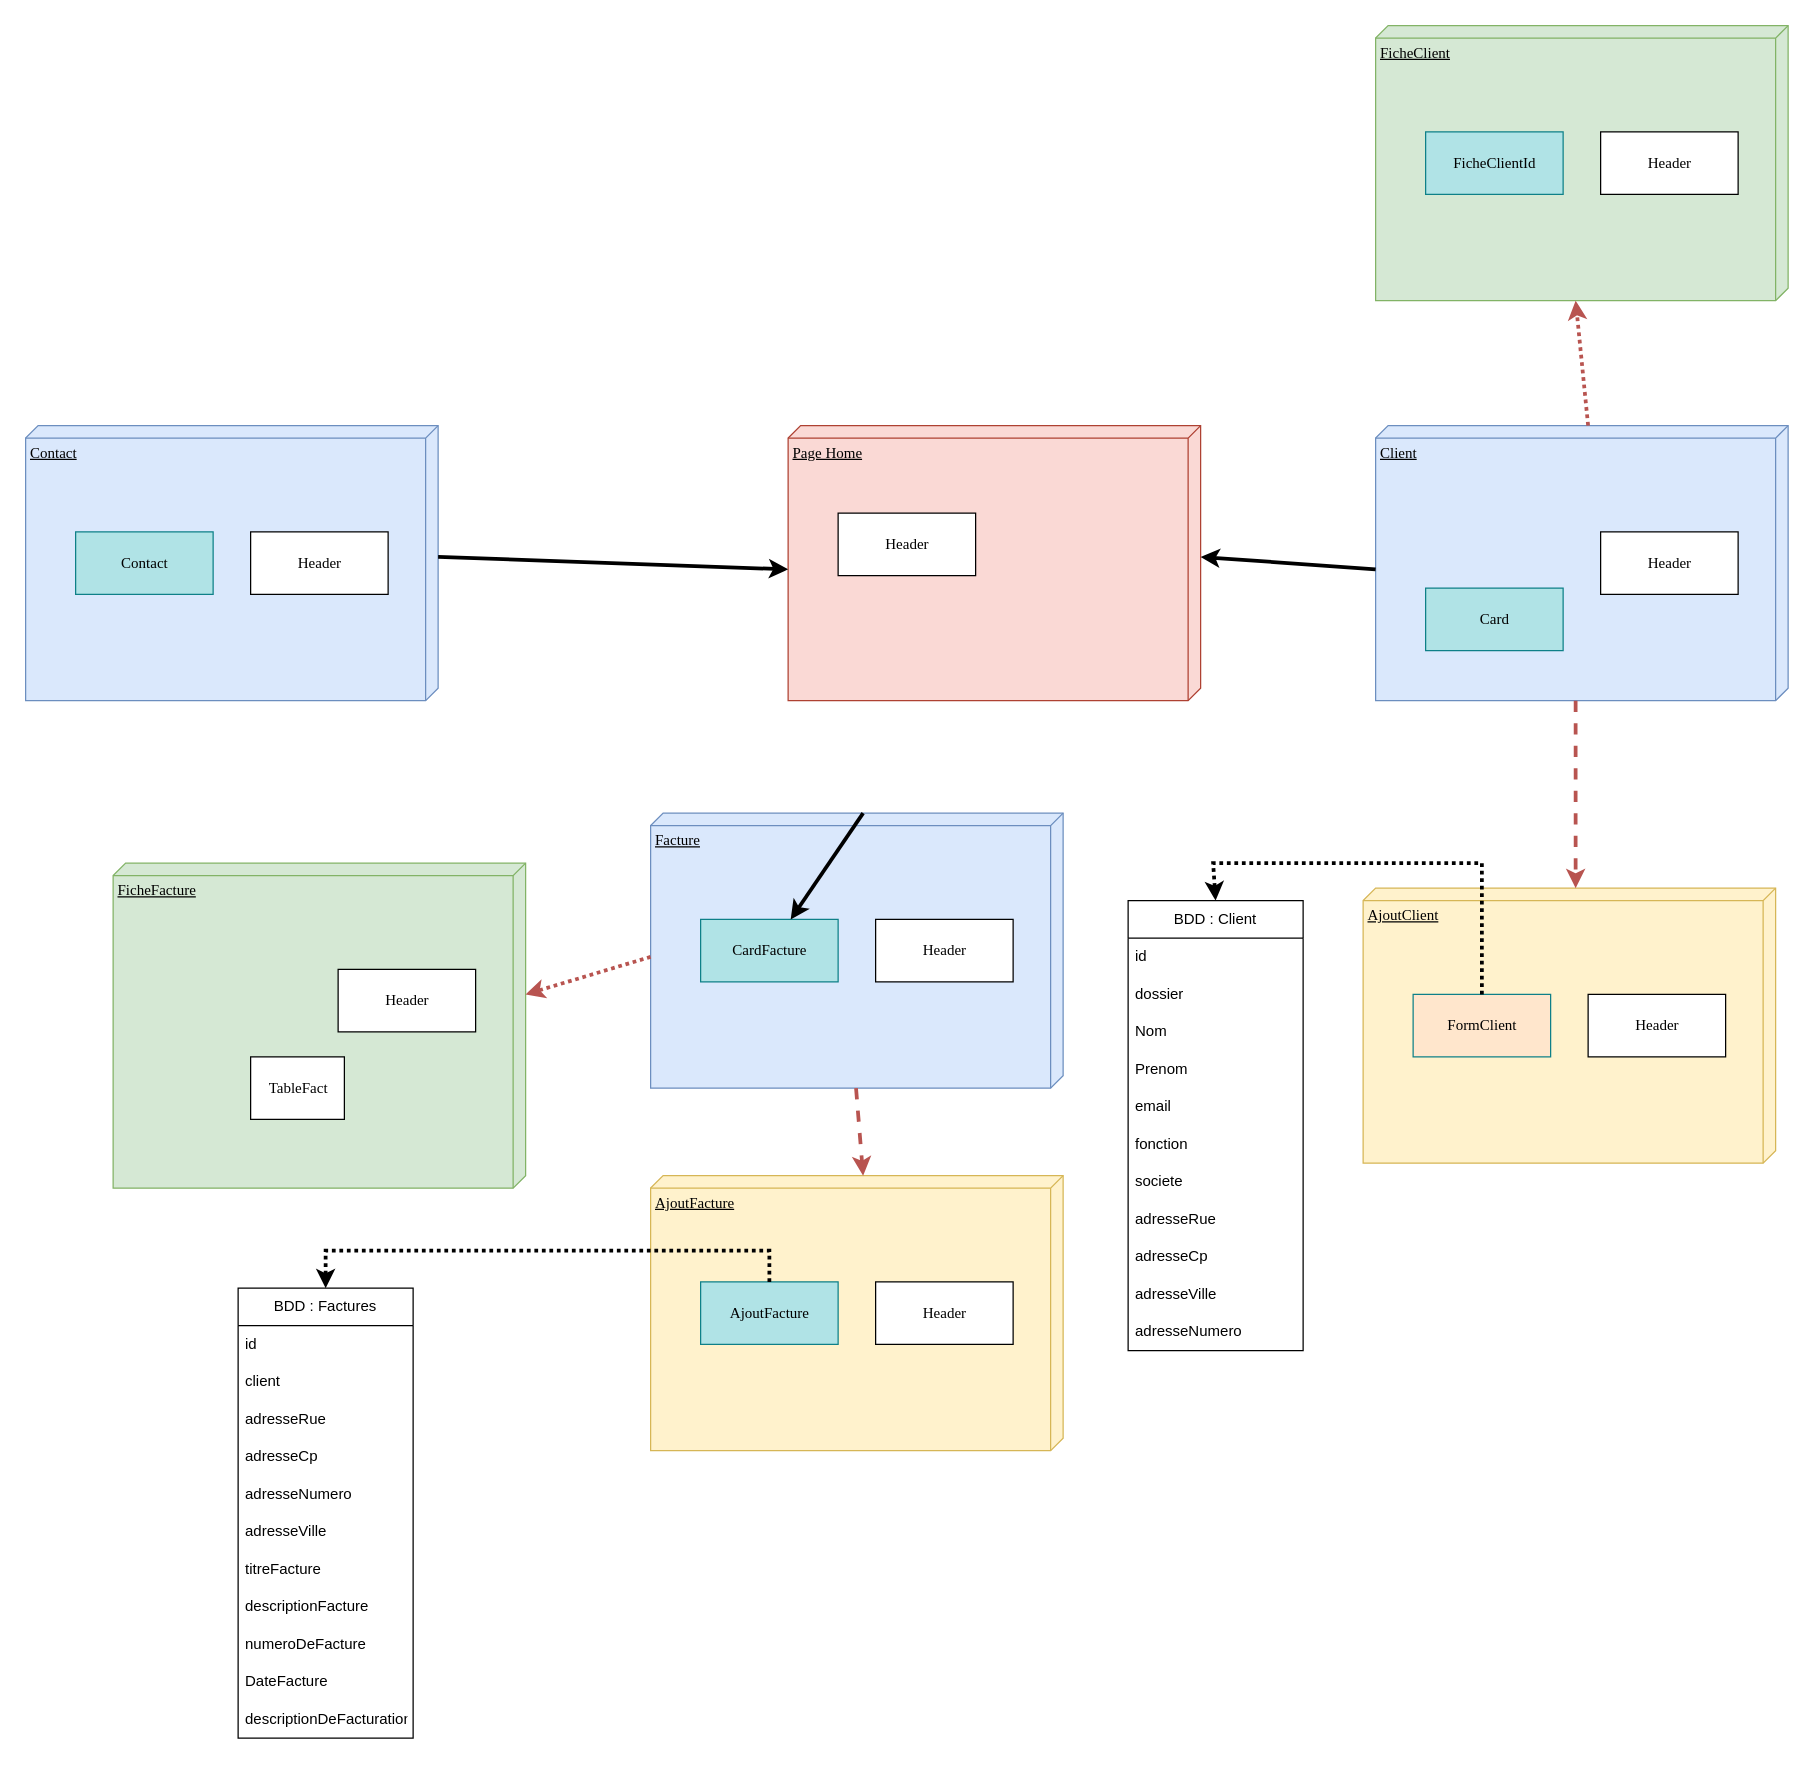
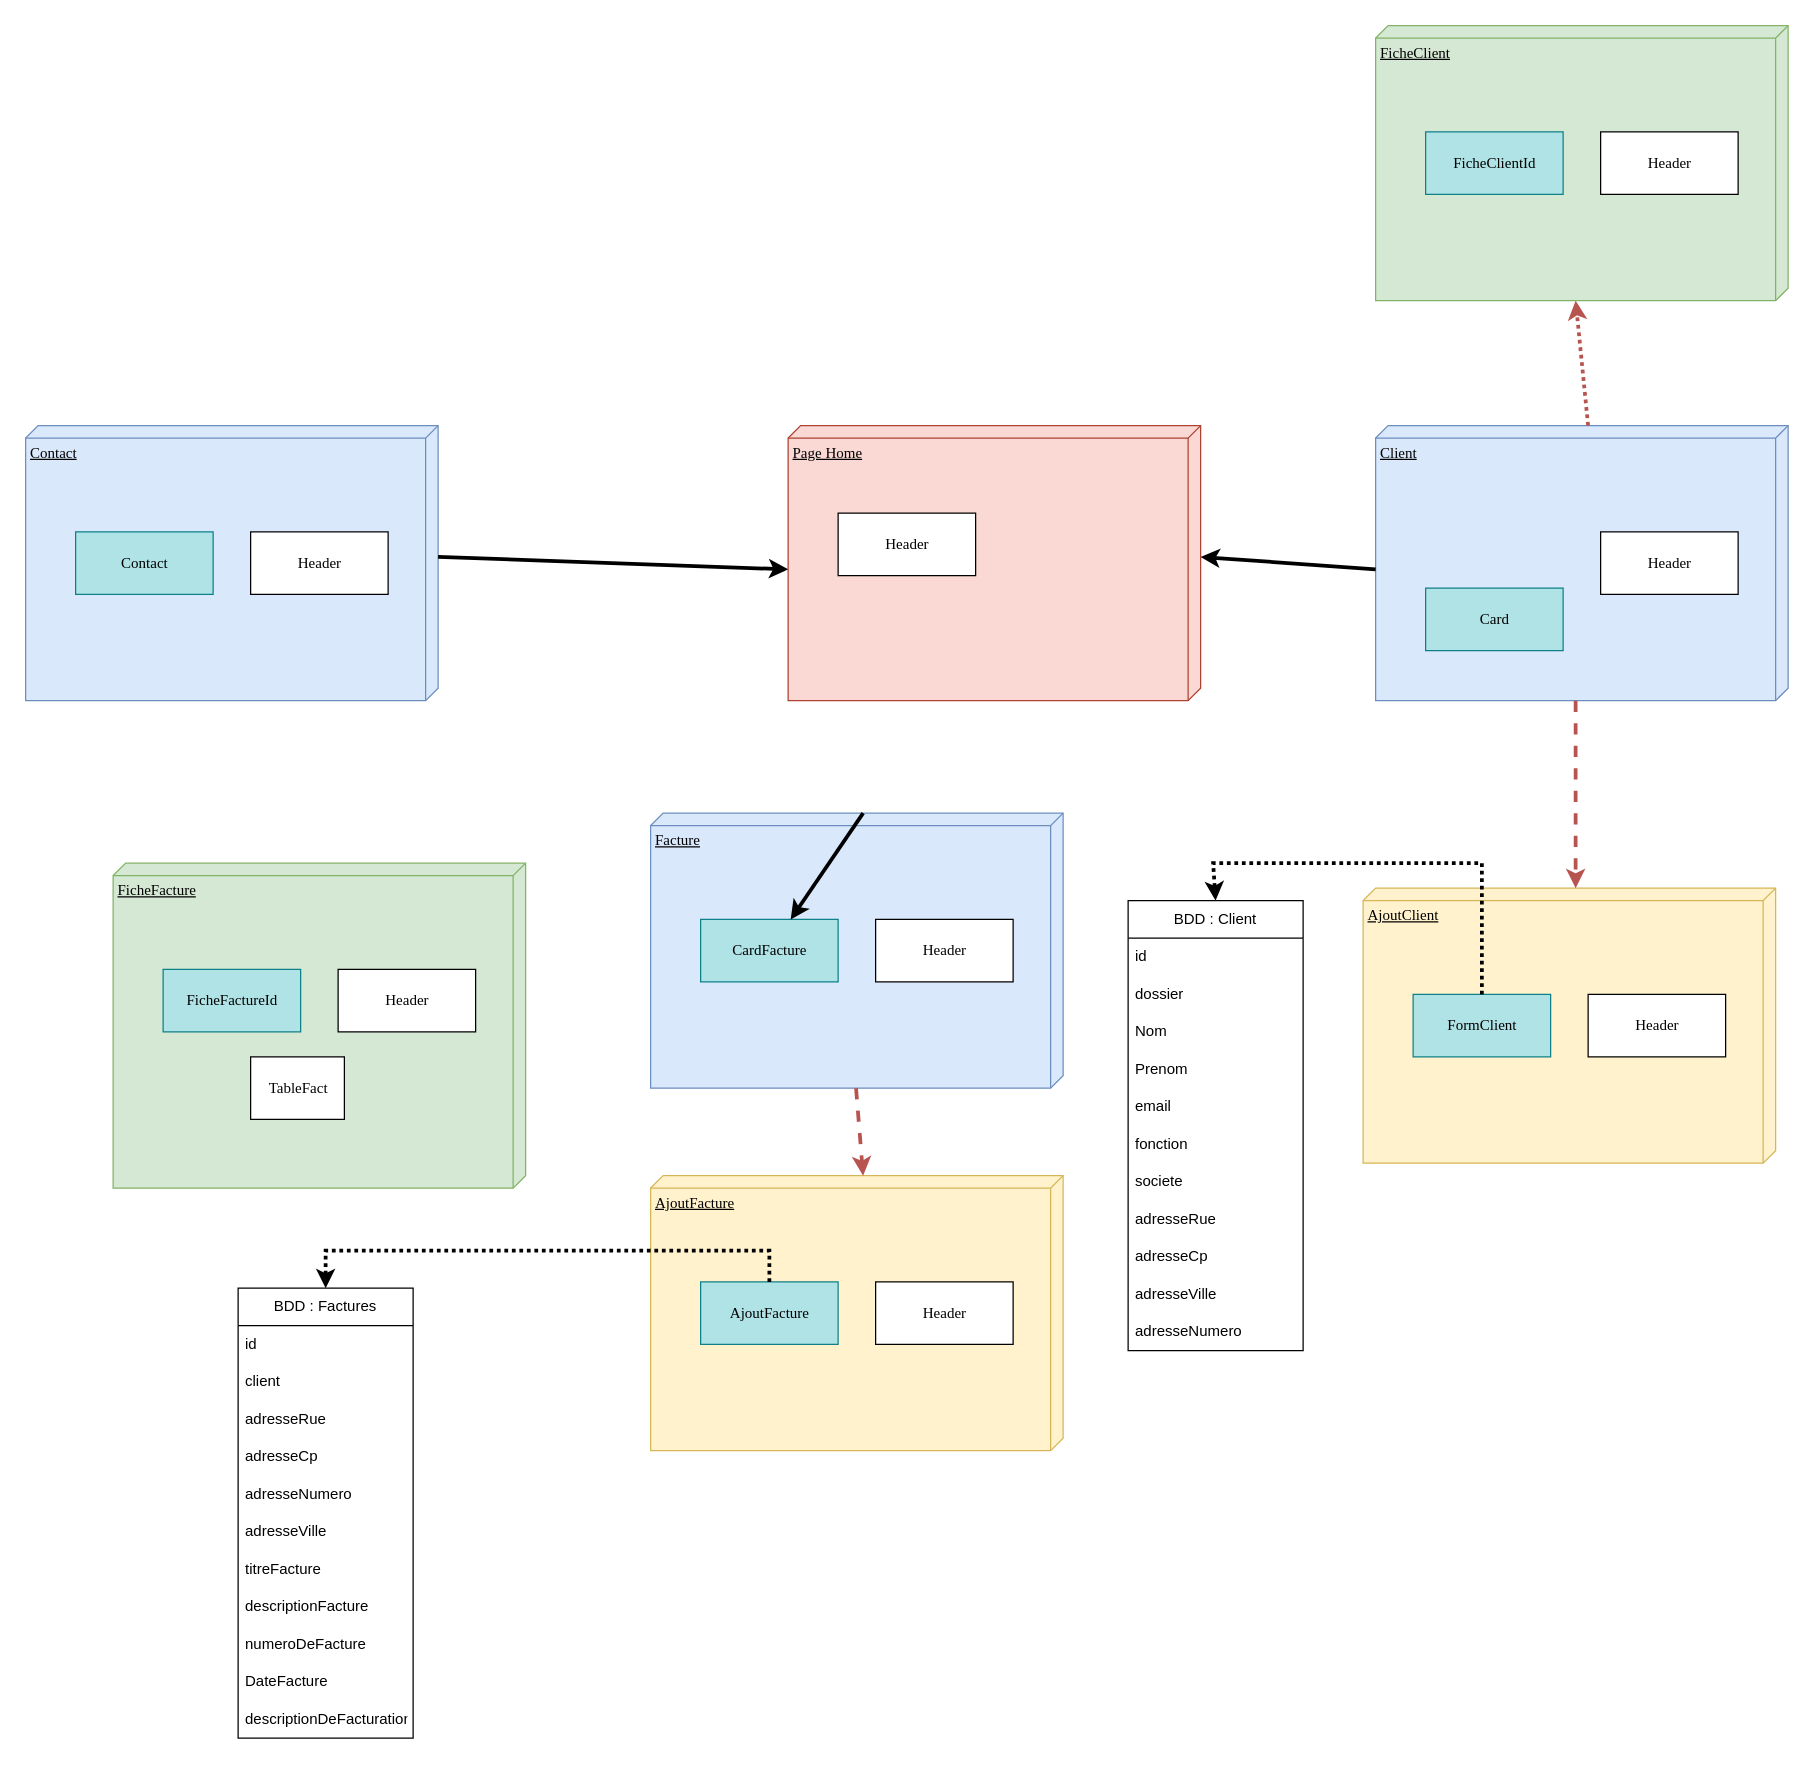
edge "Facture" -> "FicheFacture": removed
node "FicheFactureId": added
node "FormClient": fillcolor #ffe6cc -> #b0e3e6
